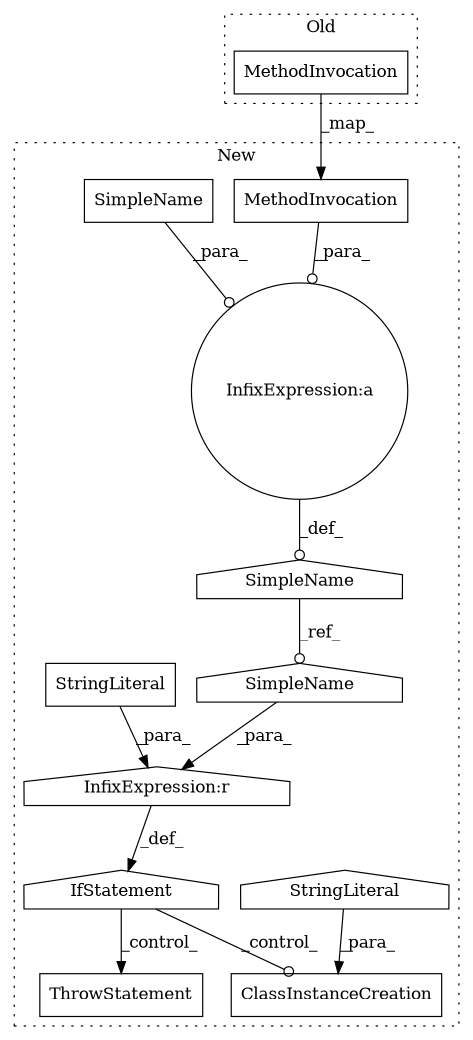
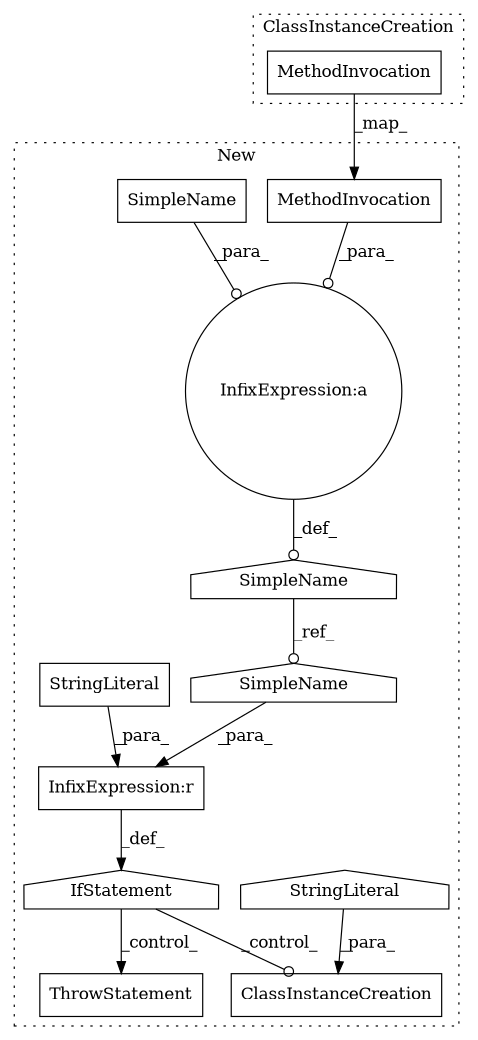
cluster "Old": label "Old" -> "ClassInstanceCreation"
node "InfixExpression:r": shape house -> box
